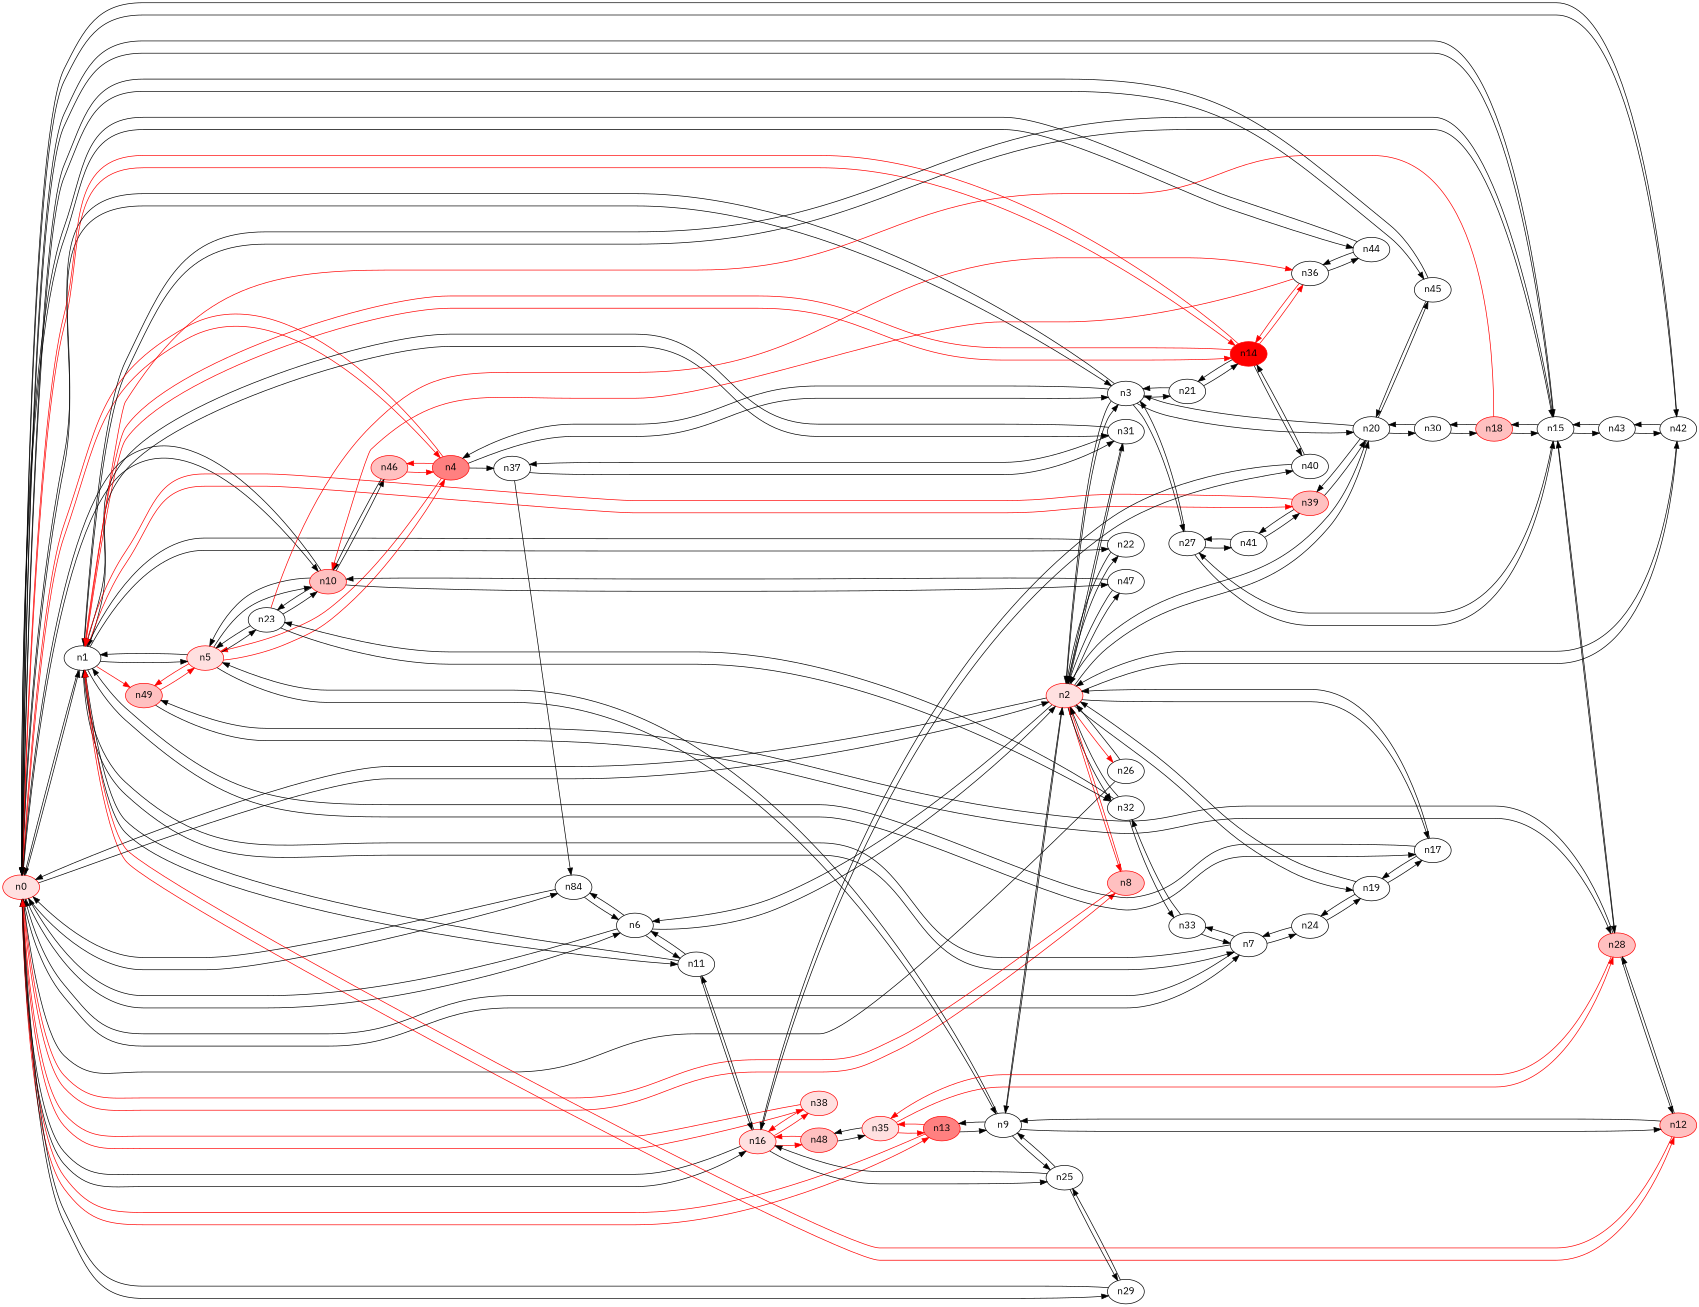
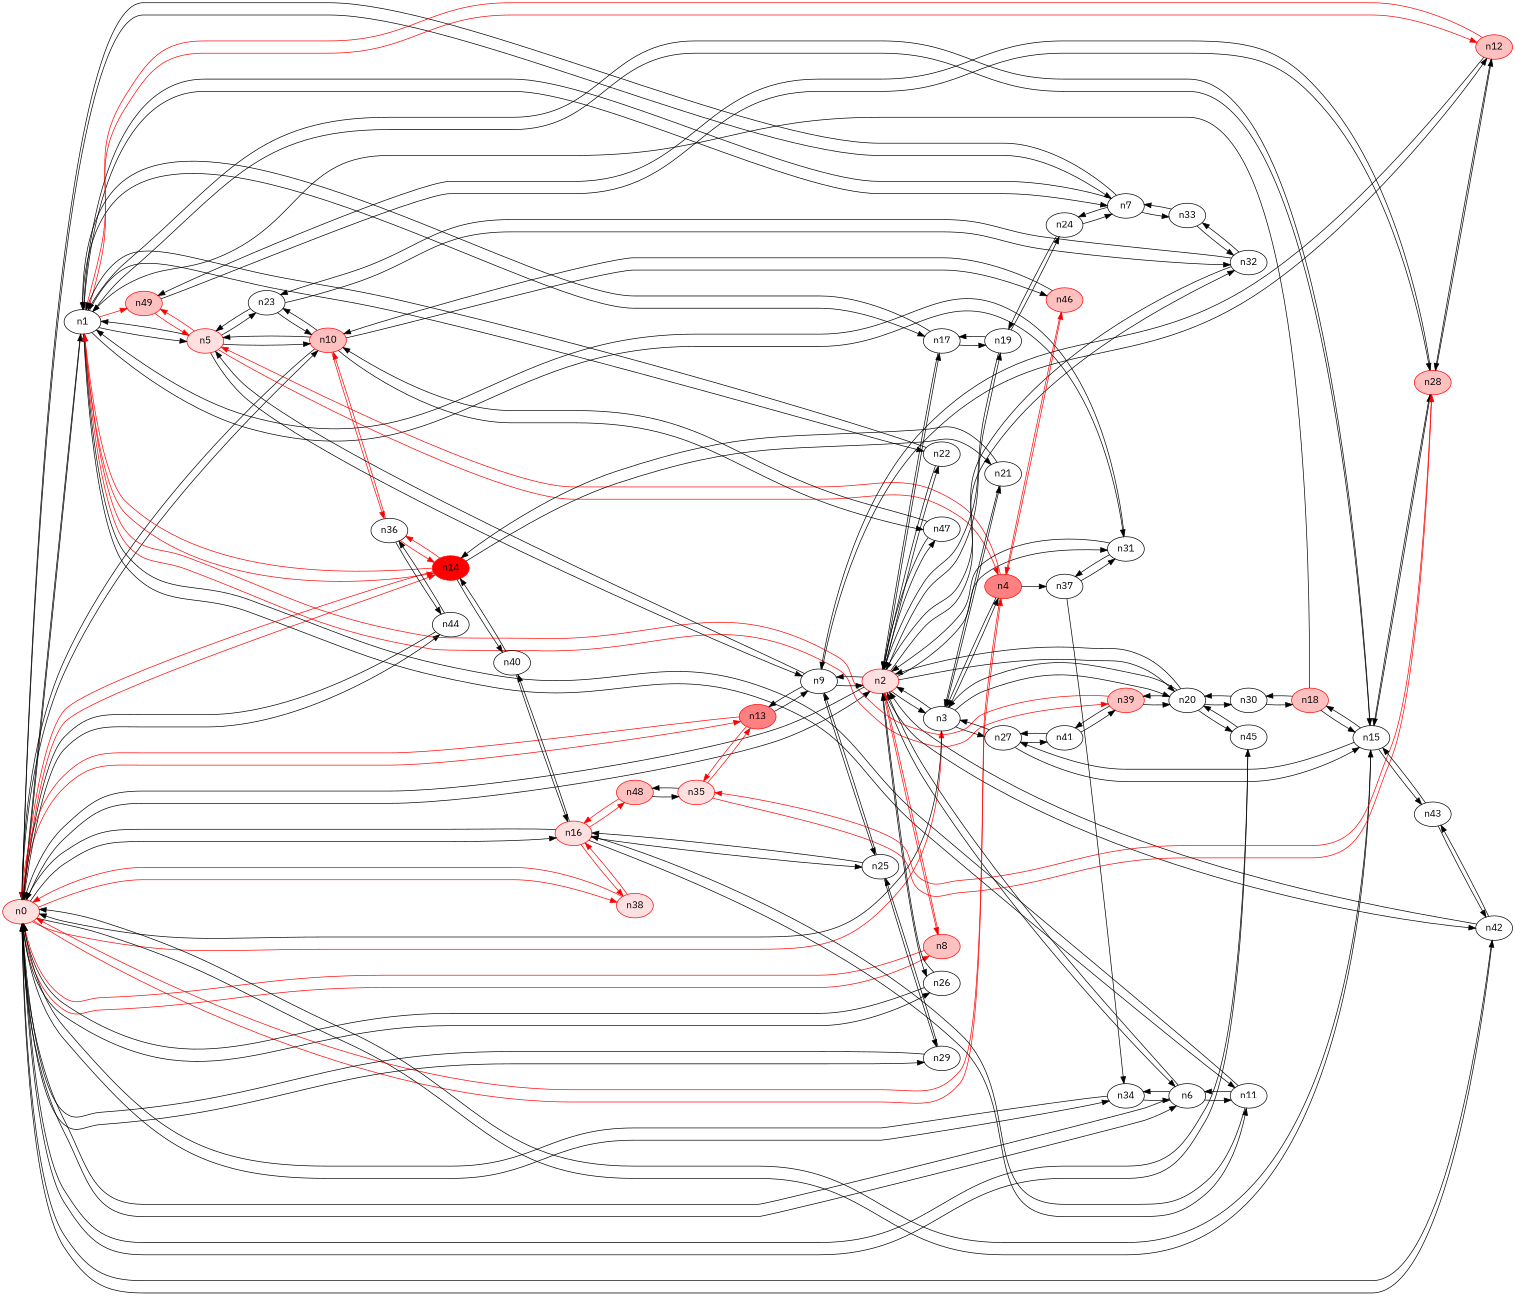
edge "n0" -> "n3": color black -> #ff0000
edge "n18" -> "n1": color #ff0000 -> black
edge "n23" -> "n36": now "n10" -> "n36"
edge "n2" -> "n26": color #ff0000 -> black
node "n84": label "n84" -> "n34"
edge "n0" -> "n26": added
